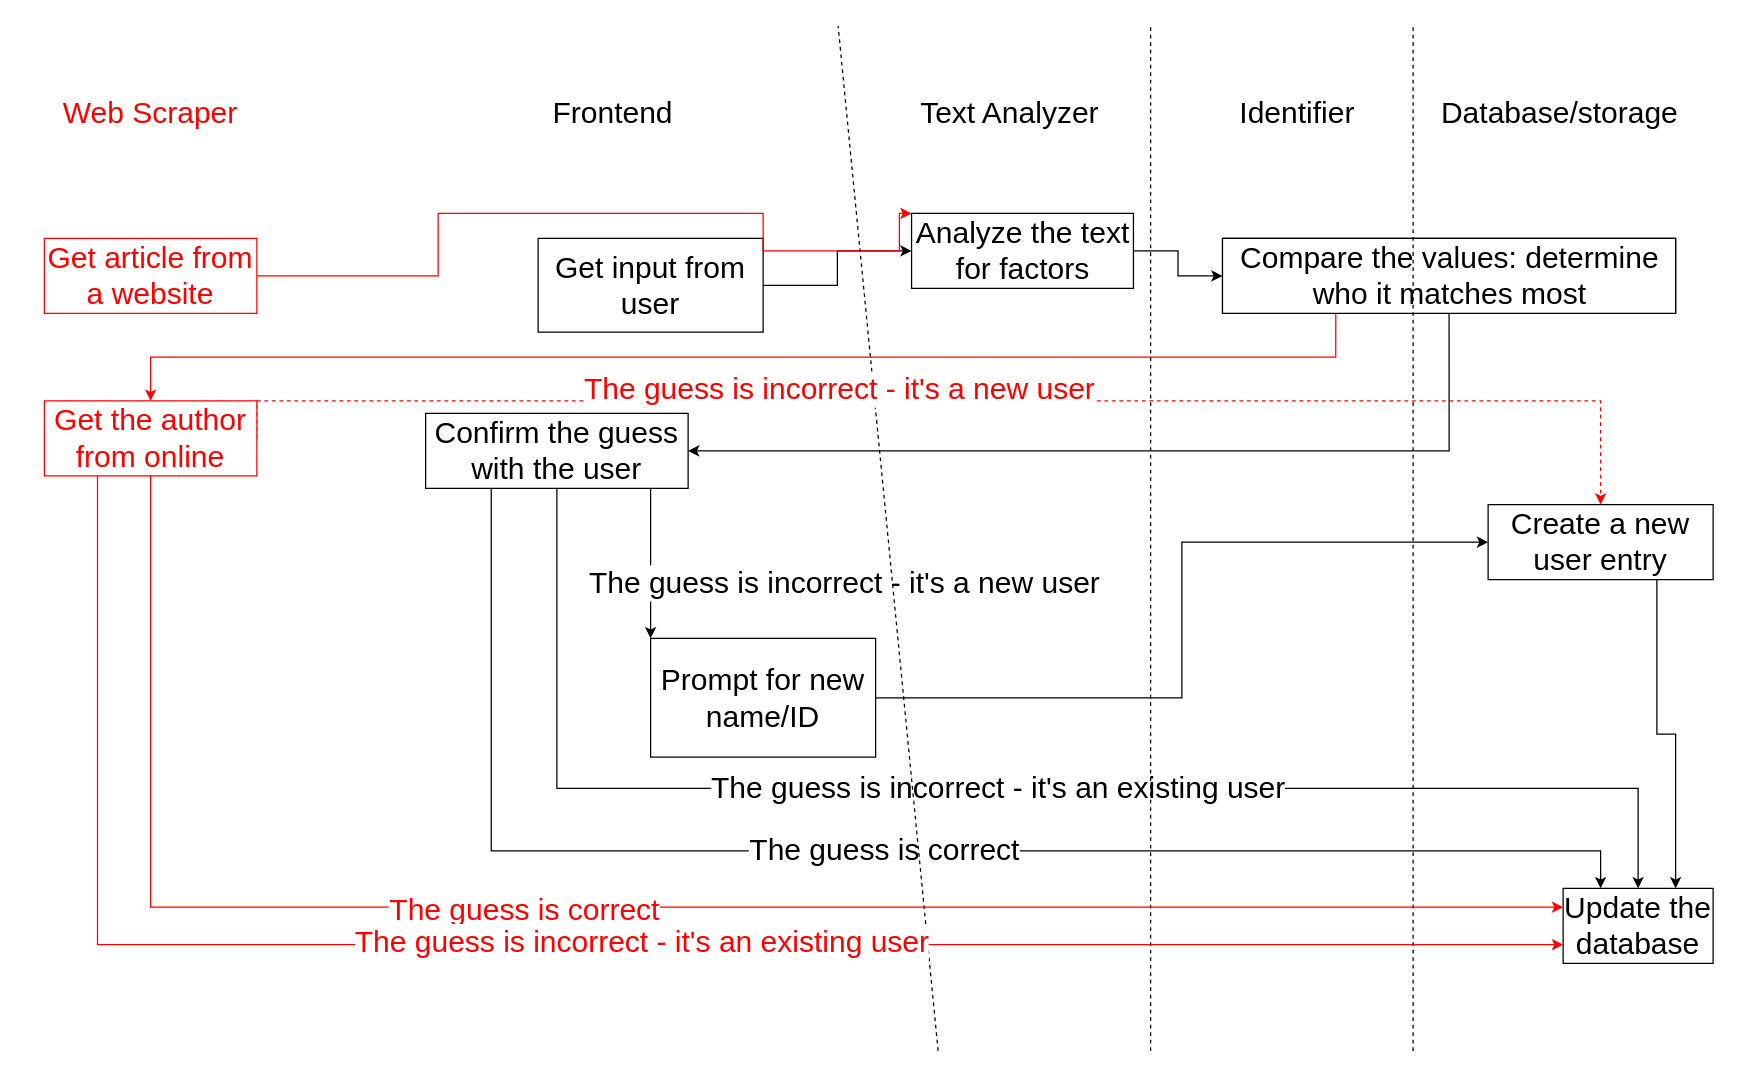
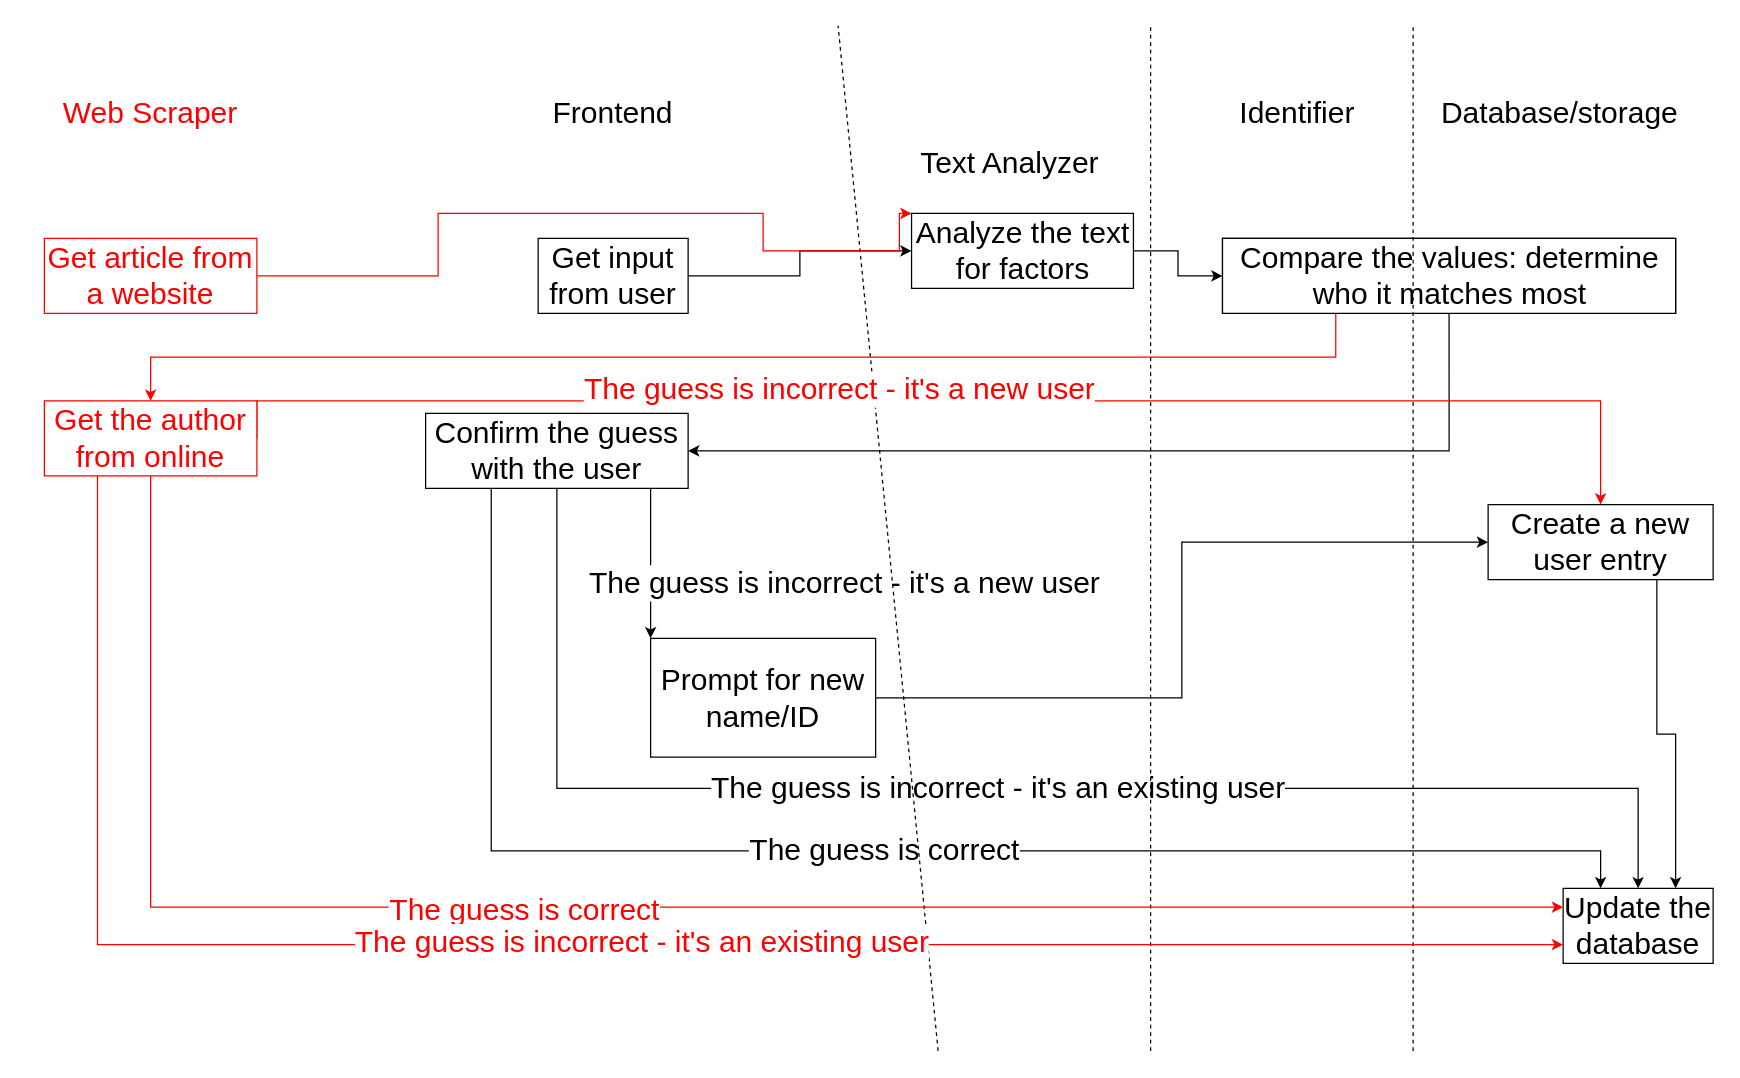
node "Text Analyzer": moved (1010, 113) -> (1010, 163)
node "Get input from user": size 225x94 -> 150x75
edge "Get the author from online" -> "Create a new user entry": style dashed -> solid
